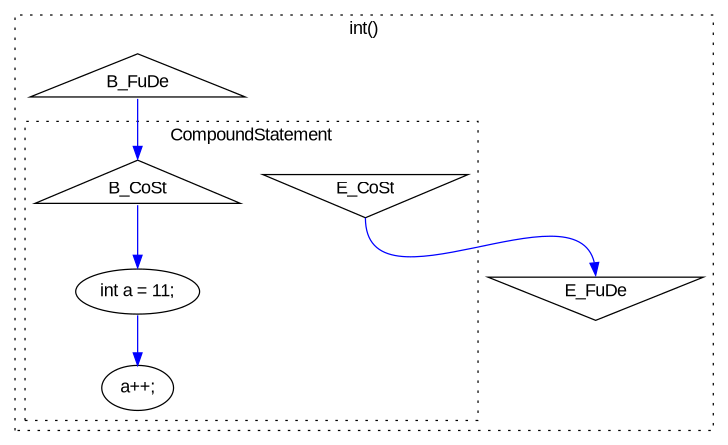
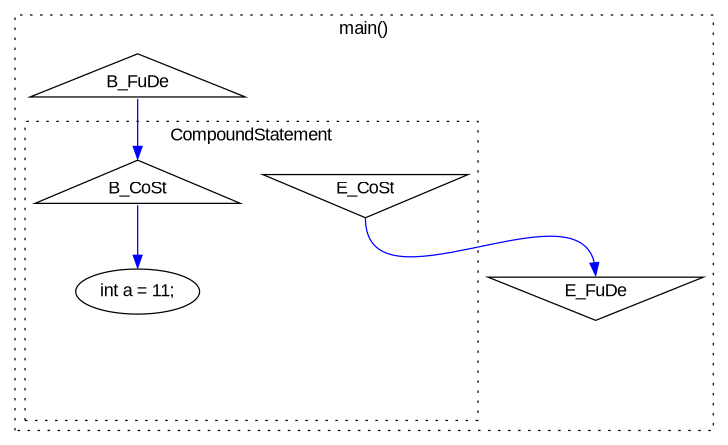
cluster "int()": label "int()" -> "main()"
node "a++;": removed
